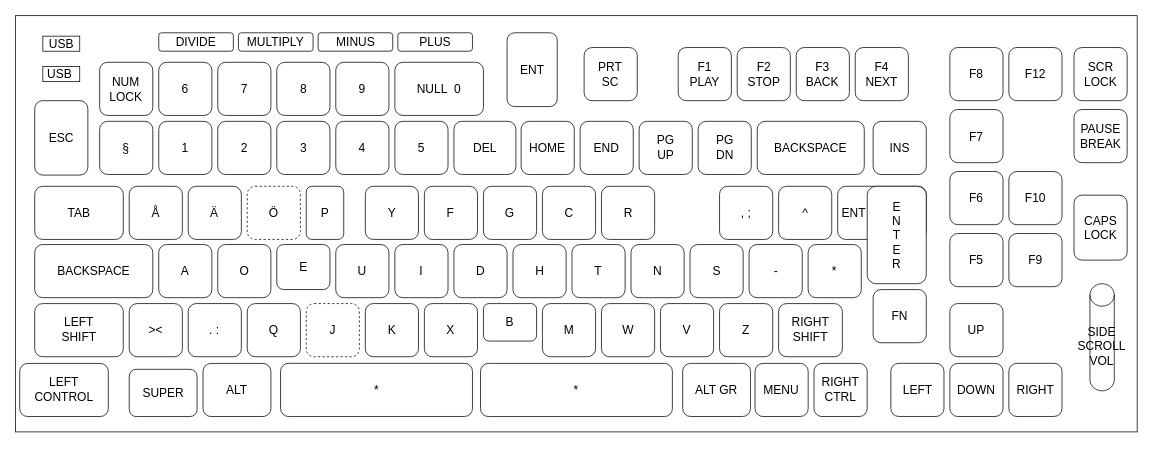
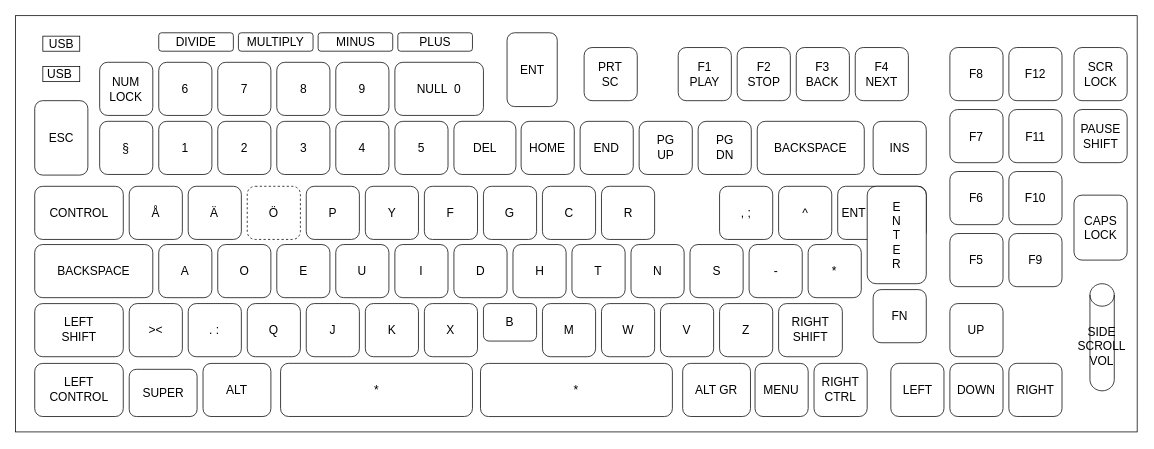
node "F11": added
node "PAUSE BREAK": label "PAUSE BREAK" -> "PAUSE SHIFT"
node "TAB": label "TAB" -> "CONTROL"
node "P": size 38x53 -> 53x53
node "E": size 53x45 -> 53x53
node "J": style dashed -> solid
node "LEFT CONTROL": moved (64, 390) -> (79, 390)
